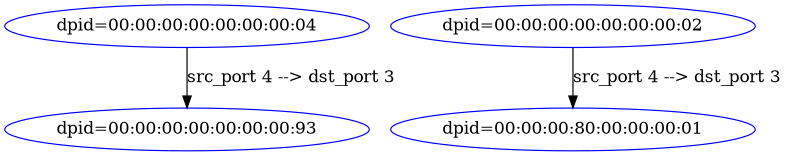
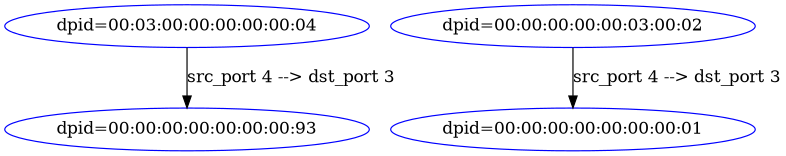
node "dpid=00:00:00:00:00:00:00:04": label "dpid=00:00:00:00:00:00:00:04" -> "dpid=00:03:00:00:00:00:00:04"
node "dpid=00:00:00:00:00:00:00:02": label "dpid=00:00:00:00:00:00:00:02" -> "dpid=00:00:00:00:00:03:00:02"
node "dpid=00:00:00:80:00:00:00:01": label "dpid=00:00:00:80:00:00:00:01" -> "dpid=00:00:00:00:00:00:00:01"
